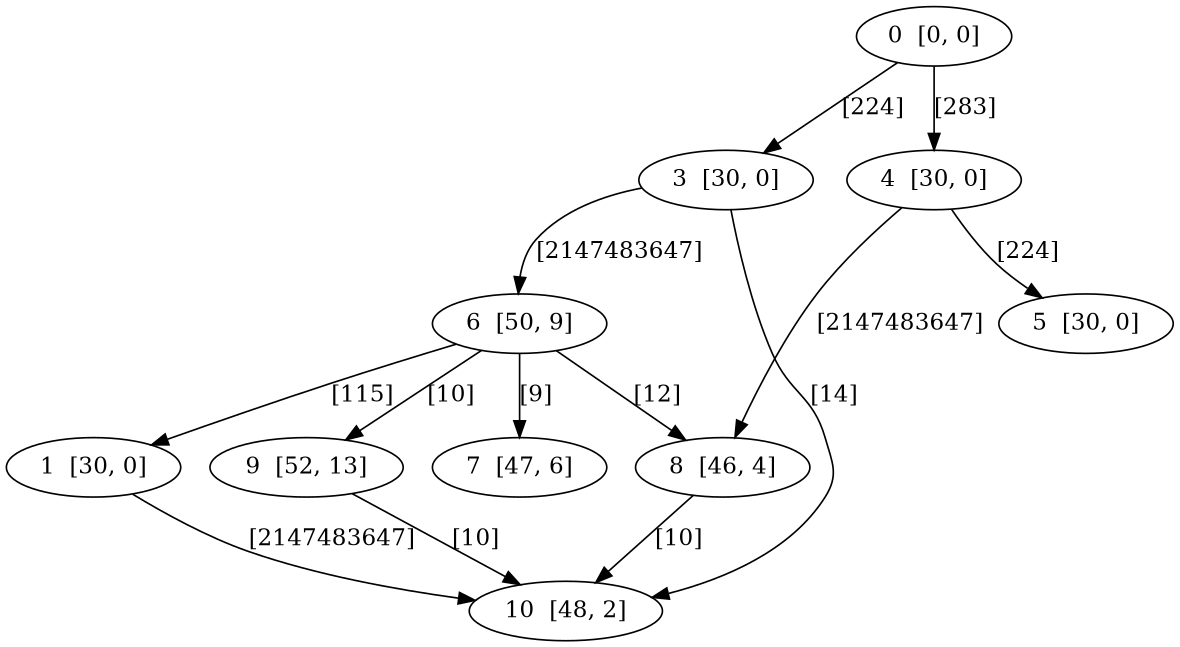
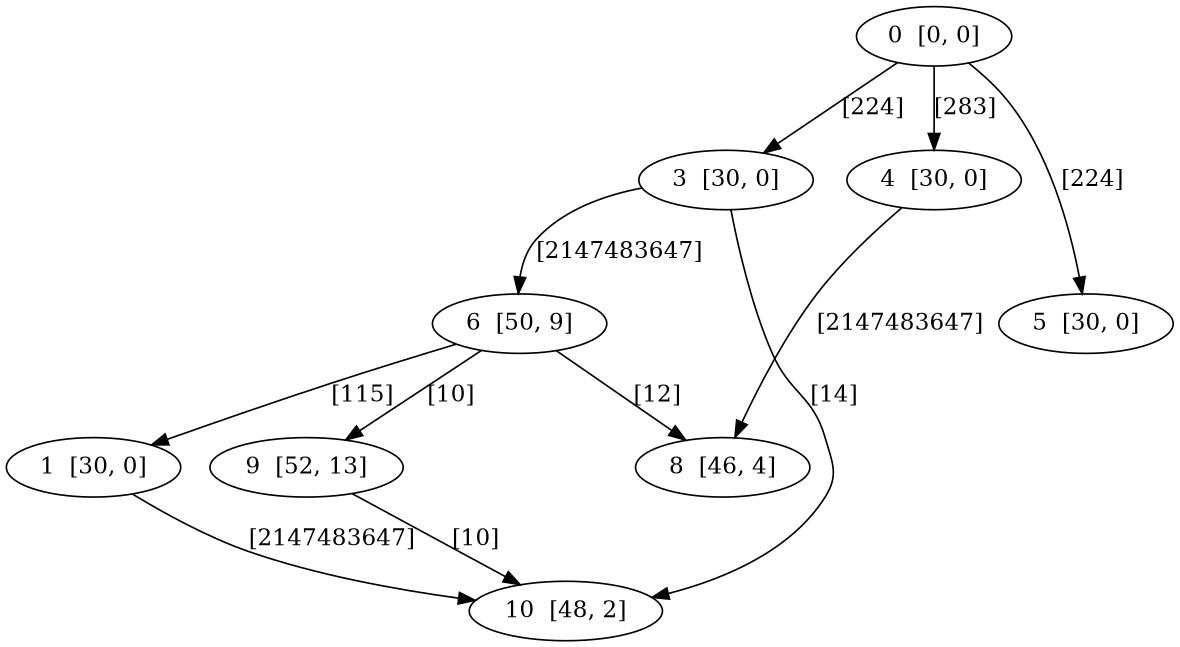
edge "4  [30, 0]" -> "5  [30, 0]": now "0  [0, 0]" -> "5  [30, 0]"
node "7  [47, 6]": removed
edge "8  [46, 4]" -> "10  [48, 2]": removed, label "[10]"
